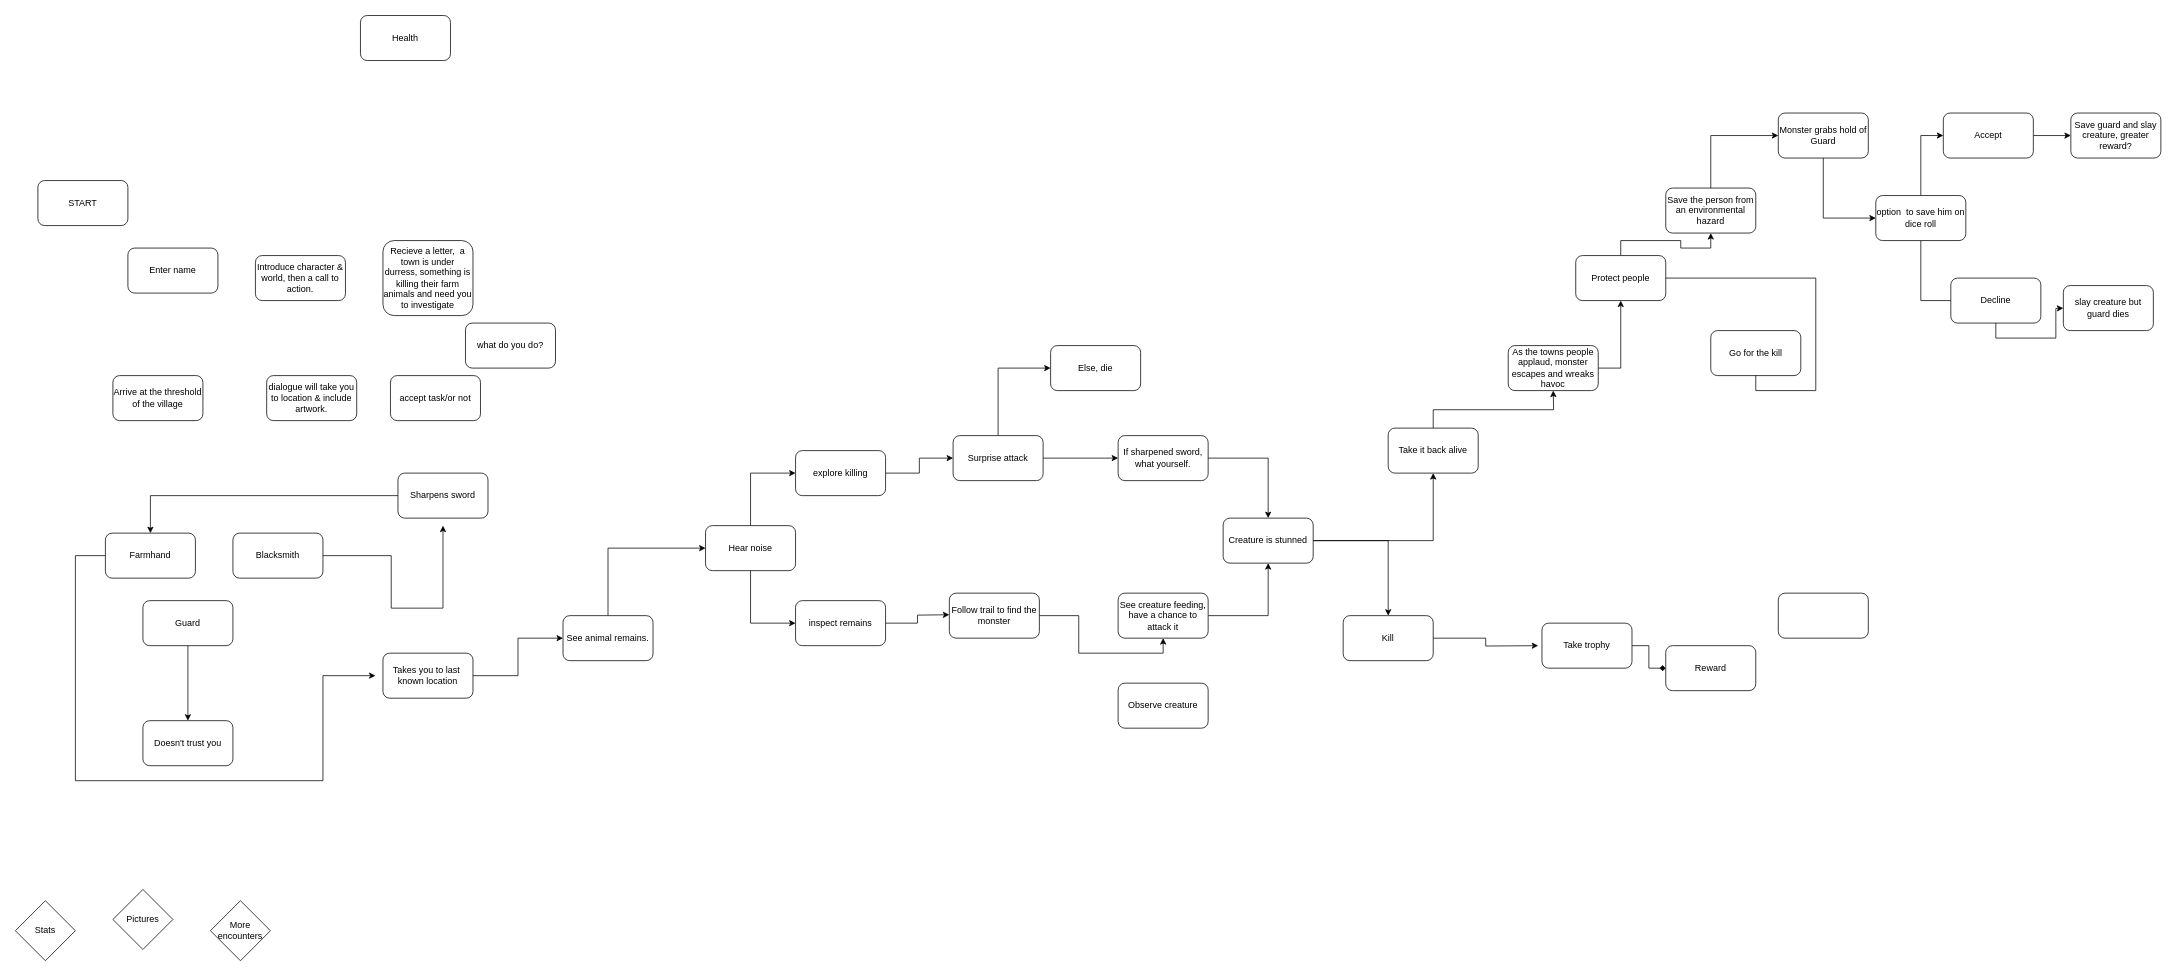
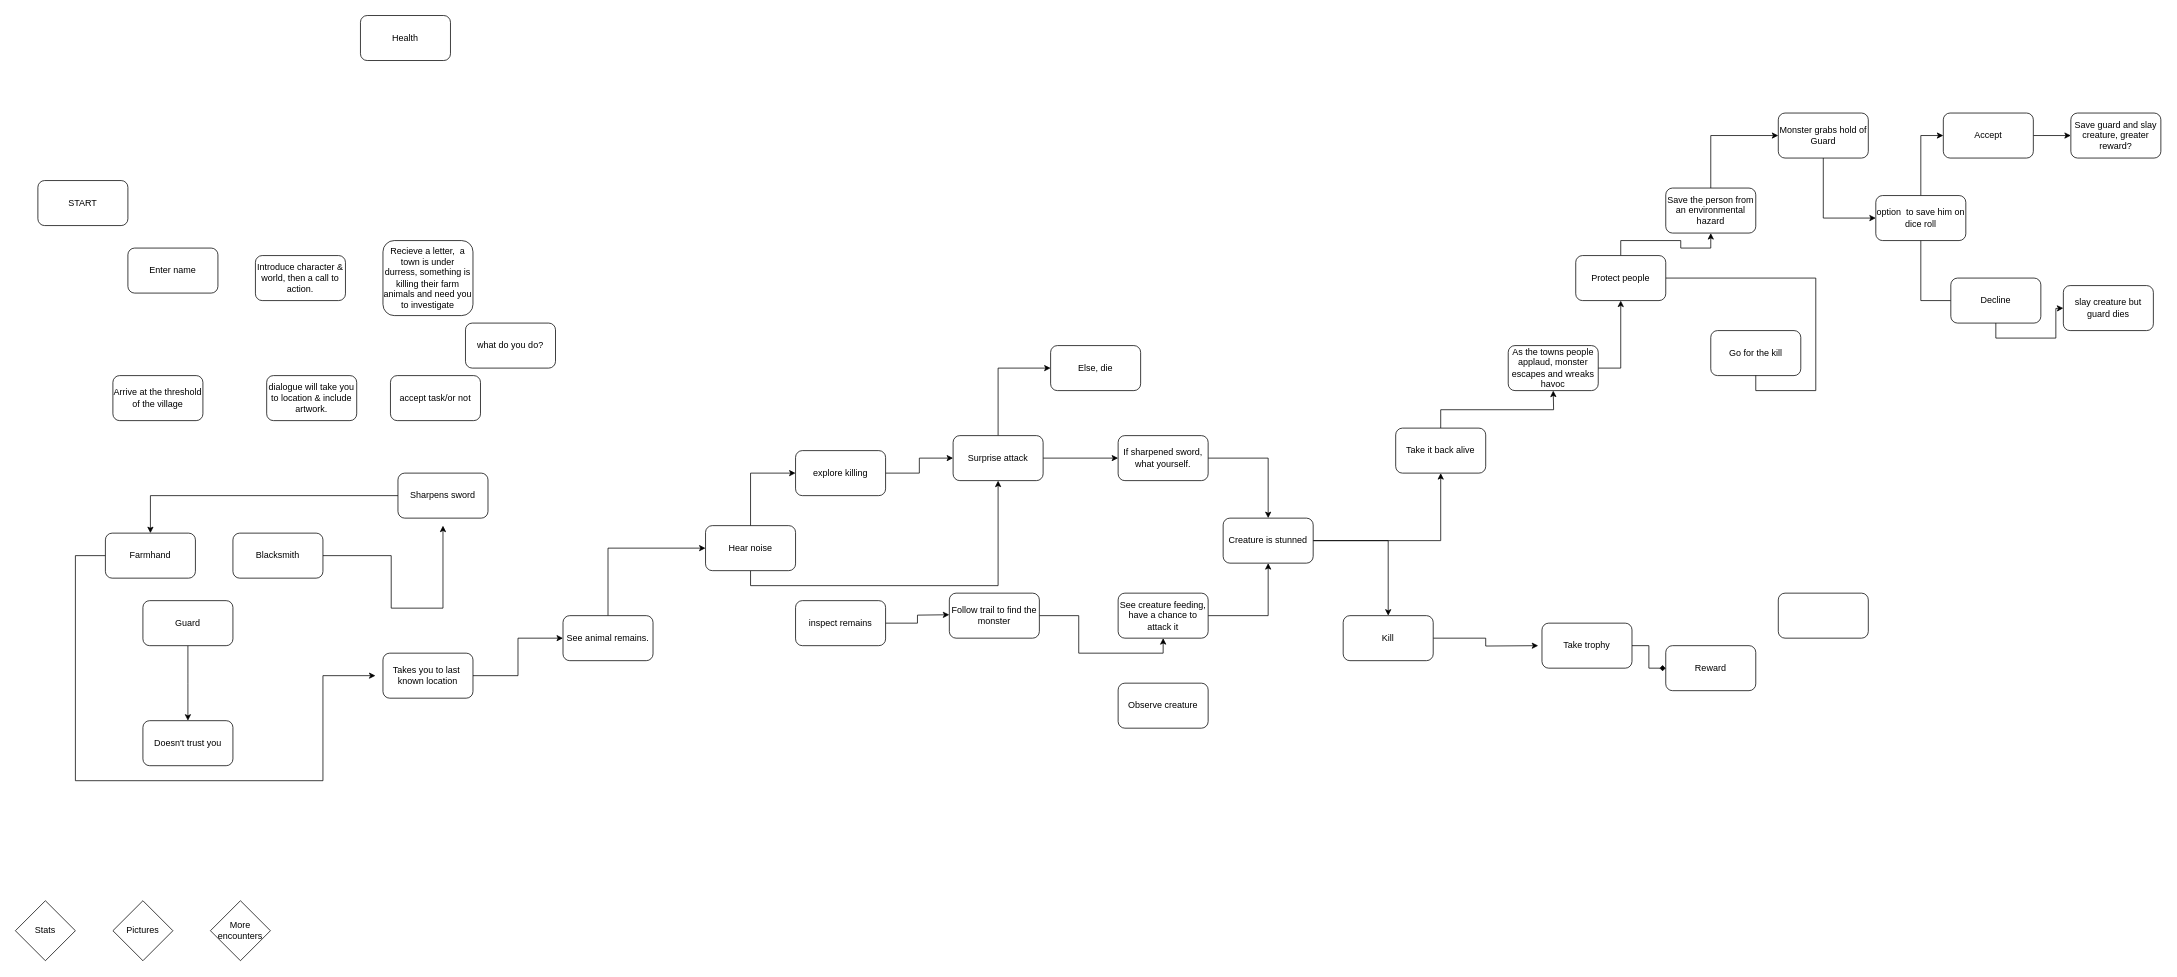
node "Take it back alive": moved (1433, 450) -> (1440, 450)
edge "Hear noise" -> "inspect remains": now "Hear noise" -> "Surprise attack"
node "Pictures": moved (143, 919) -> (143, 930)
